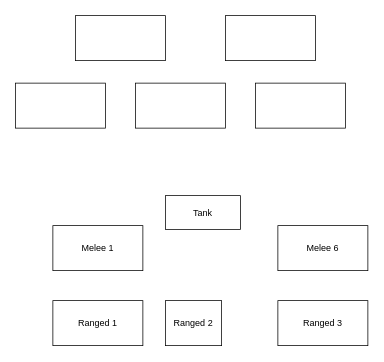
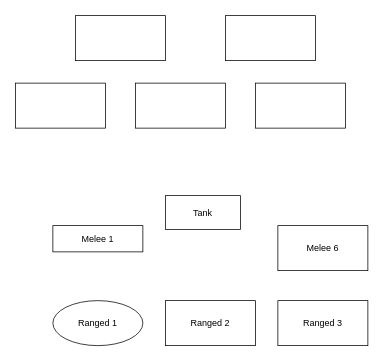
node "Melee 1": size 90x45 -> 90x26
node "Ranged 1": shape rectangle -> ellipse
node "Ranged 2": size 56x45 -> 90x45
